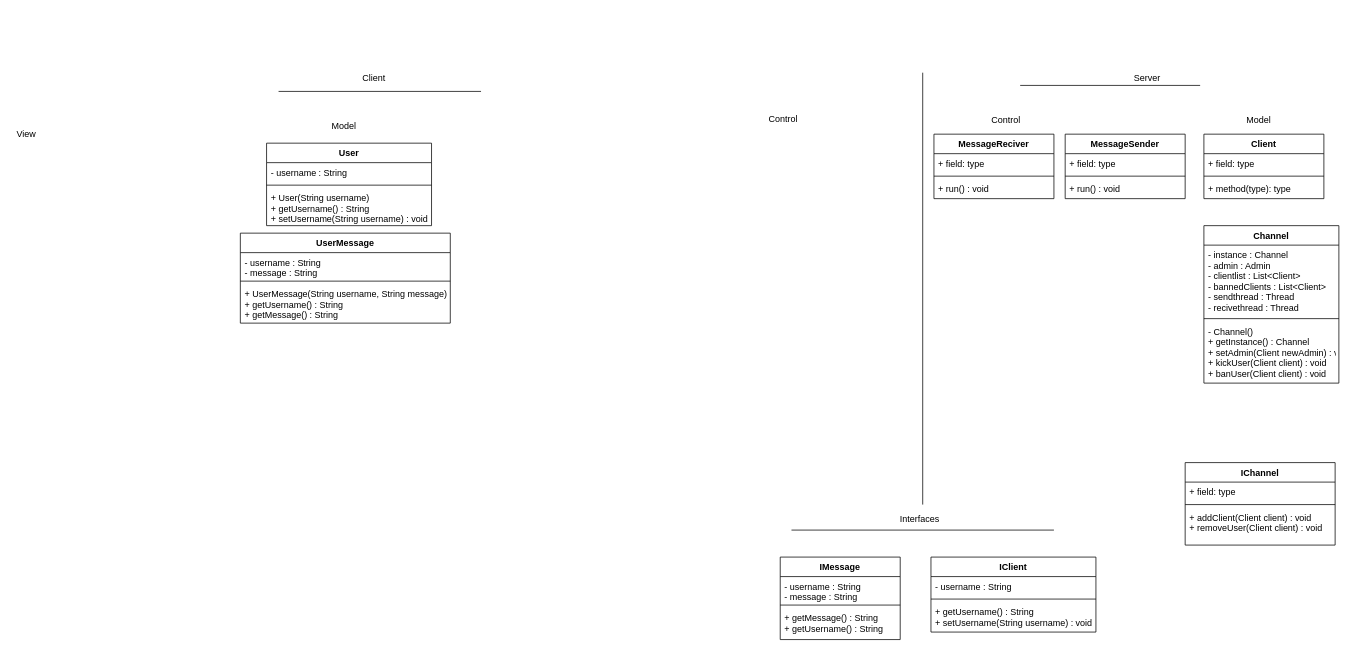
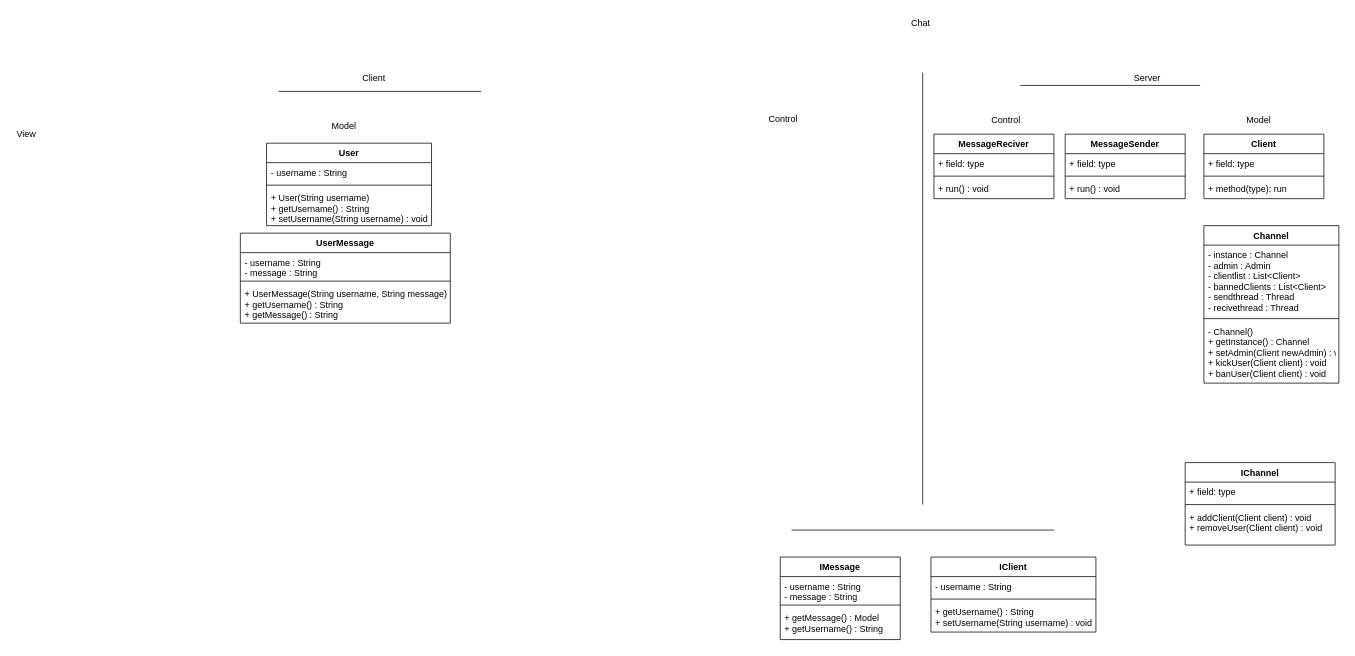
node "Chat": added
node "+ method(type): type": label "+ method(type): type" -> "+ method(type): run"
node "Interfaces": removed
node "+ getMessage() : String + getUsername() : String": label "+ getMessage() : String + getUsername() : String" -> "+ getMessage() : Model + getUsername() : String"
